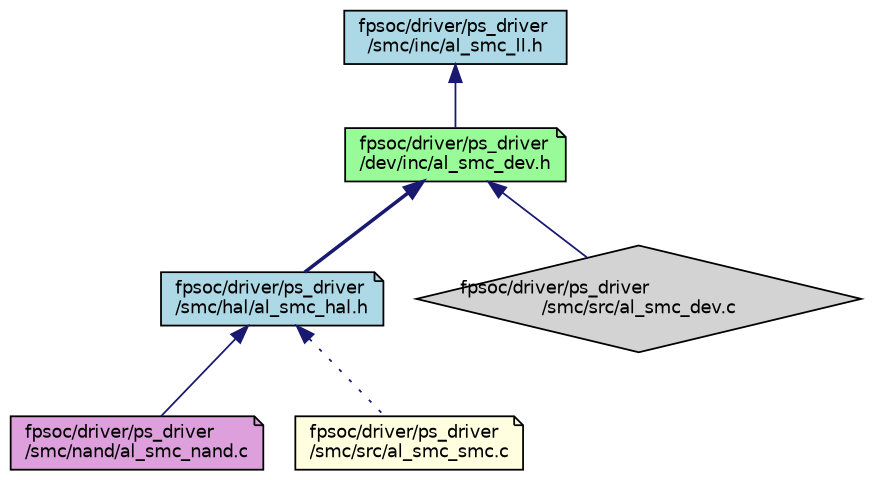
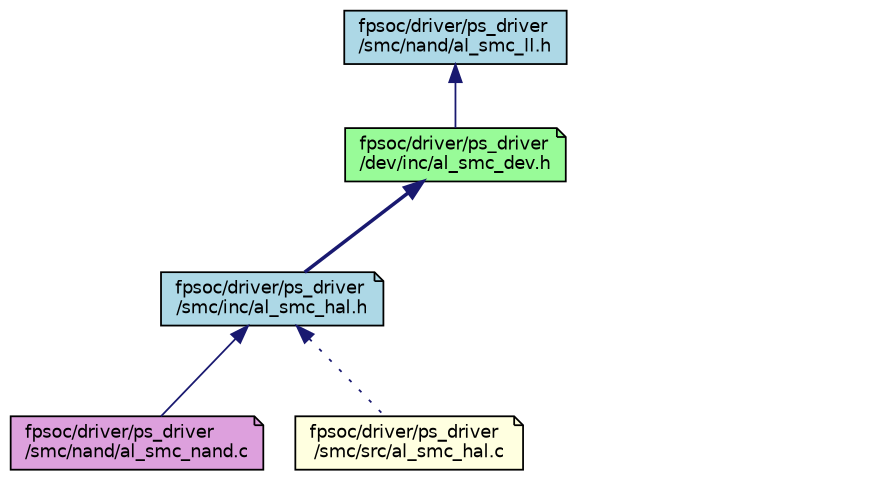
node "fpsoc/driver/ps_driver /smc/inc/al_smc_ll.h": label "fpsoc/driver/ps_driver /smc/inc/al_smc_ll.h" -> "fpsoc/driver/ps_driver /smc/nand/al_smc_ll.h"
node "fpsoc/driver/ps_driver /smc/hal/al_smc_hal.h": label "fpsoc/driver/ps_driver /smc/hal/al_smc_hal.h" -> "fpsoc/driver/ps_driver /smc/inc/al_smc_hal.h"
node "fpsoc/driver/ps_driver /smc/src/al_smc_dev.c": removed
node "fpsoc/driver/ps_driver /smc/src/al_smc_smc.c": label "fpsoc/driver/ps_driver /smc/src/al_smc_smc.c" -> "fpsoc/driver/ps_driver /smc/src/al_smc_hal.c"
